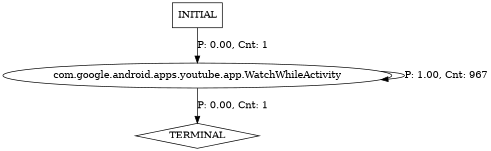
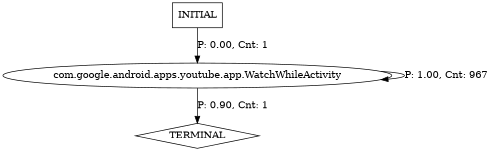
edge "com.google.android.apps.youtube.app.WatchWhileActivity" -> "TERMINAL": label "P: 0.00, Cnt: 1" -> "P: 0.90, Cnt: 1"
